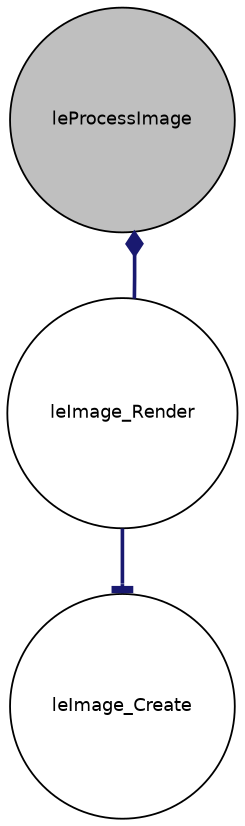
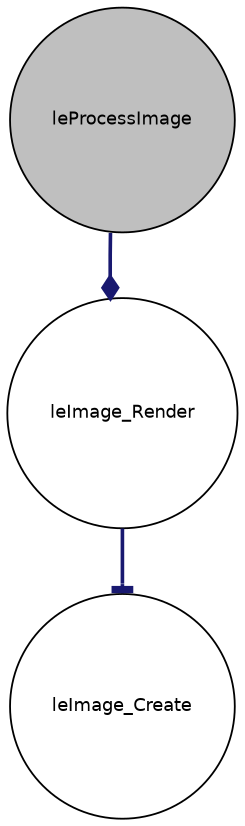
edge "leImage_Render" -> "leProcessImage": reversed
